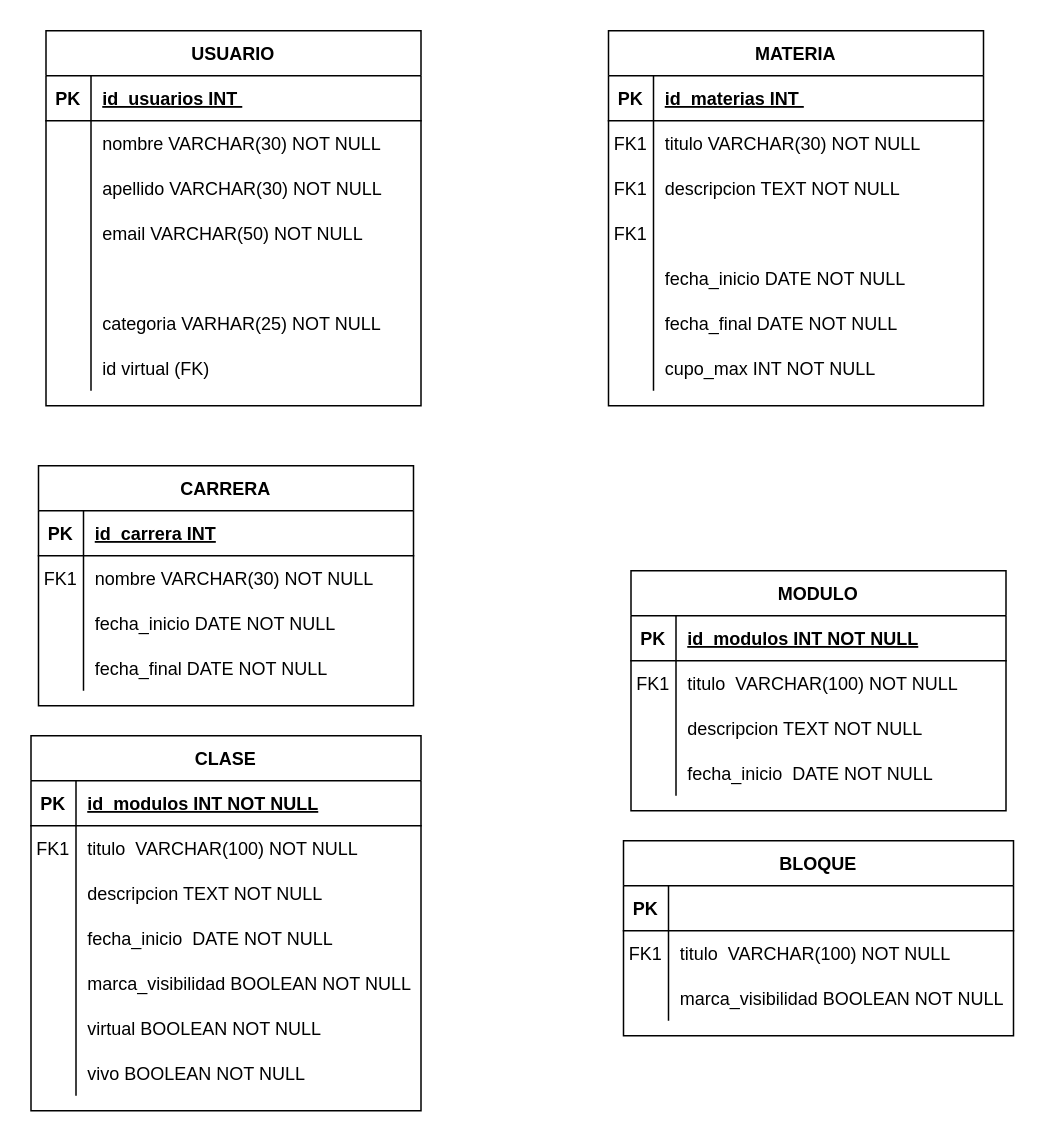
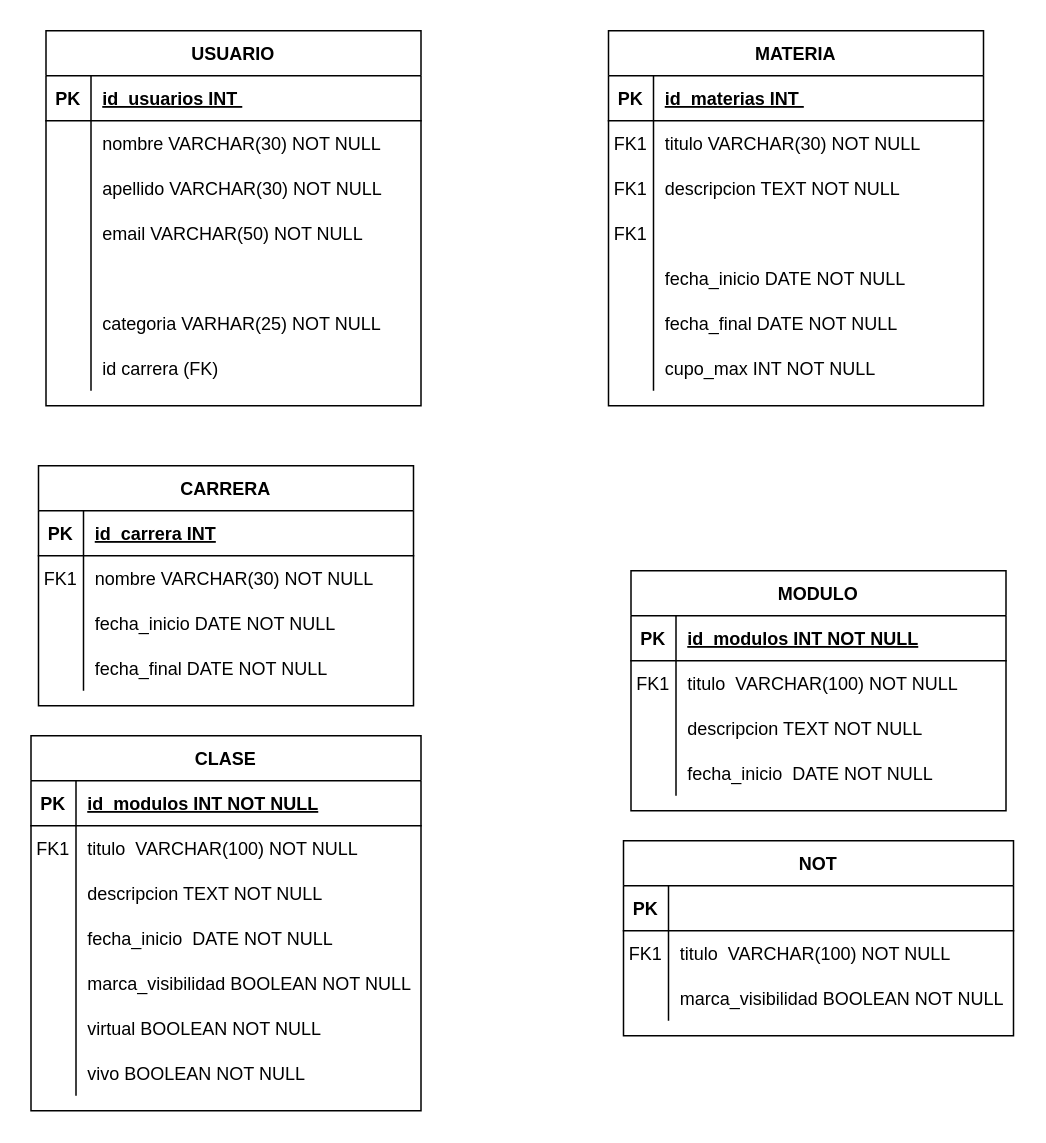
node "id virtual (FK)": label "id virtual (FK)" -> "id carrera (FK)"
node "BLOQUE": label "BLOQUE" -> "NOT"
